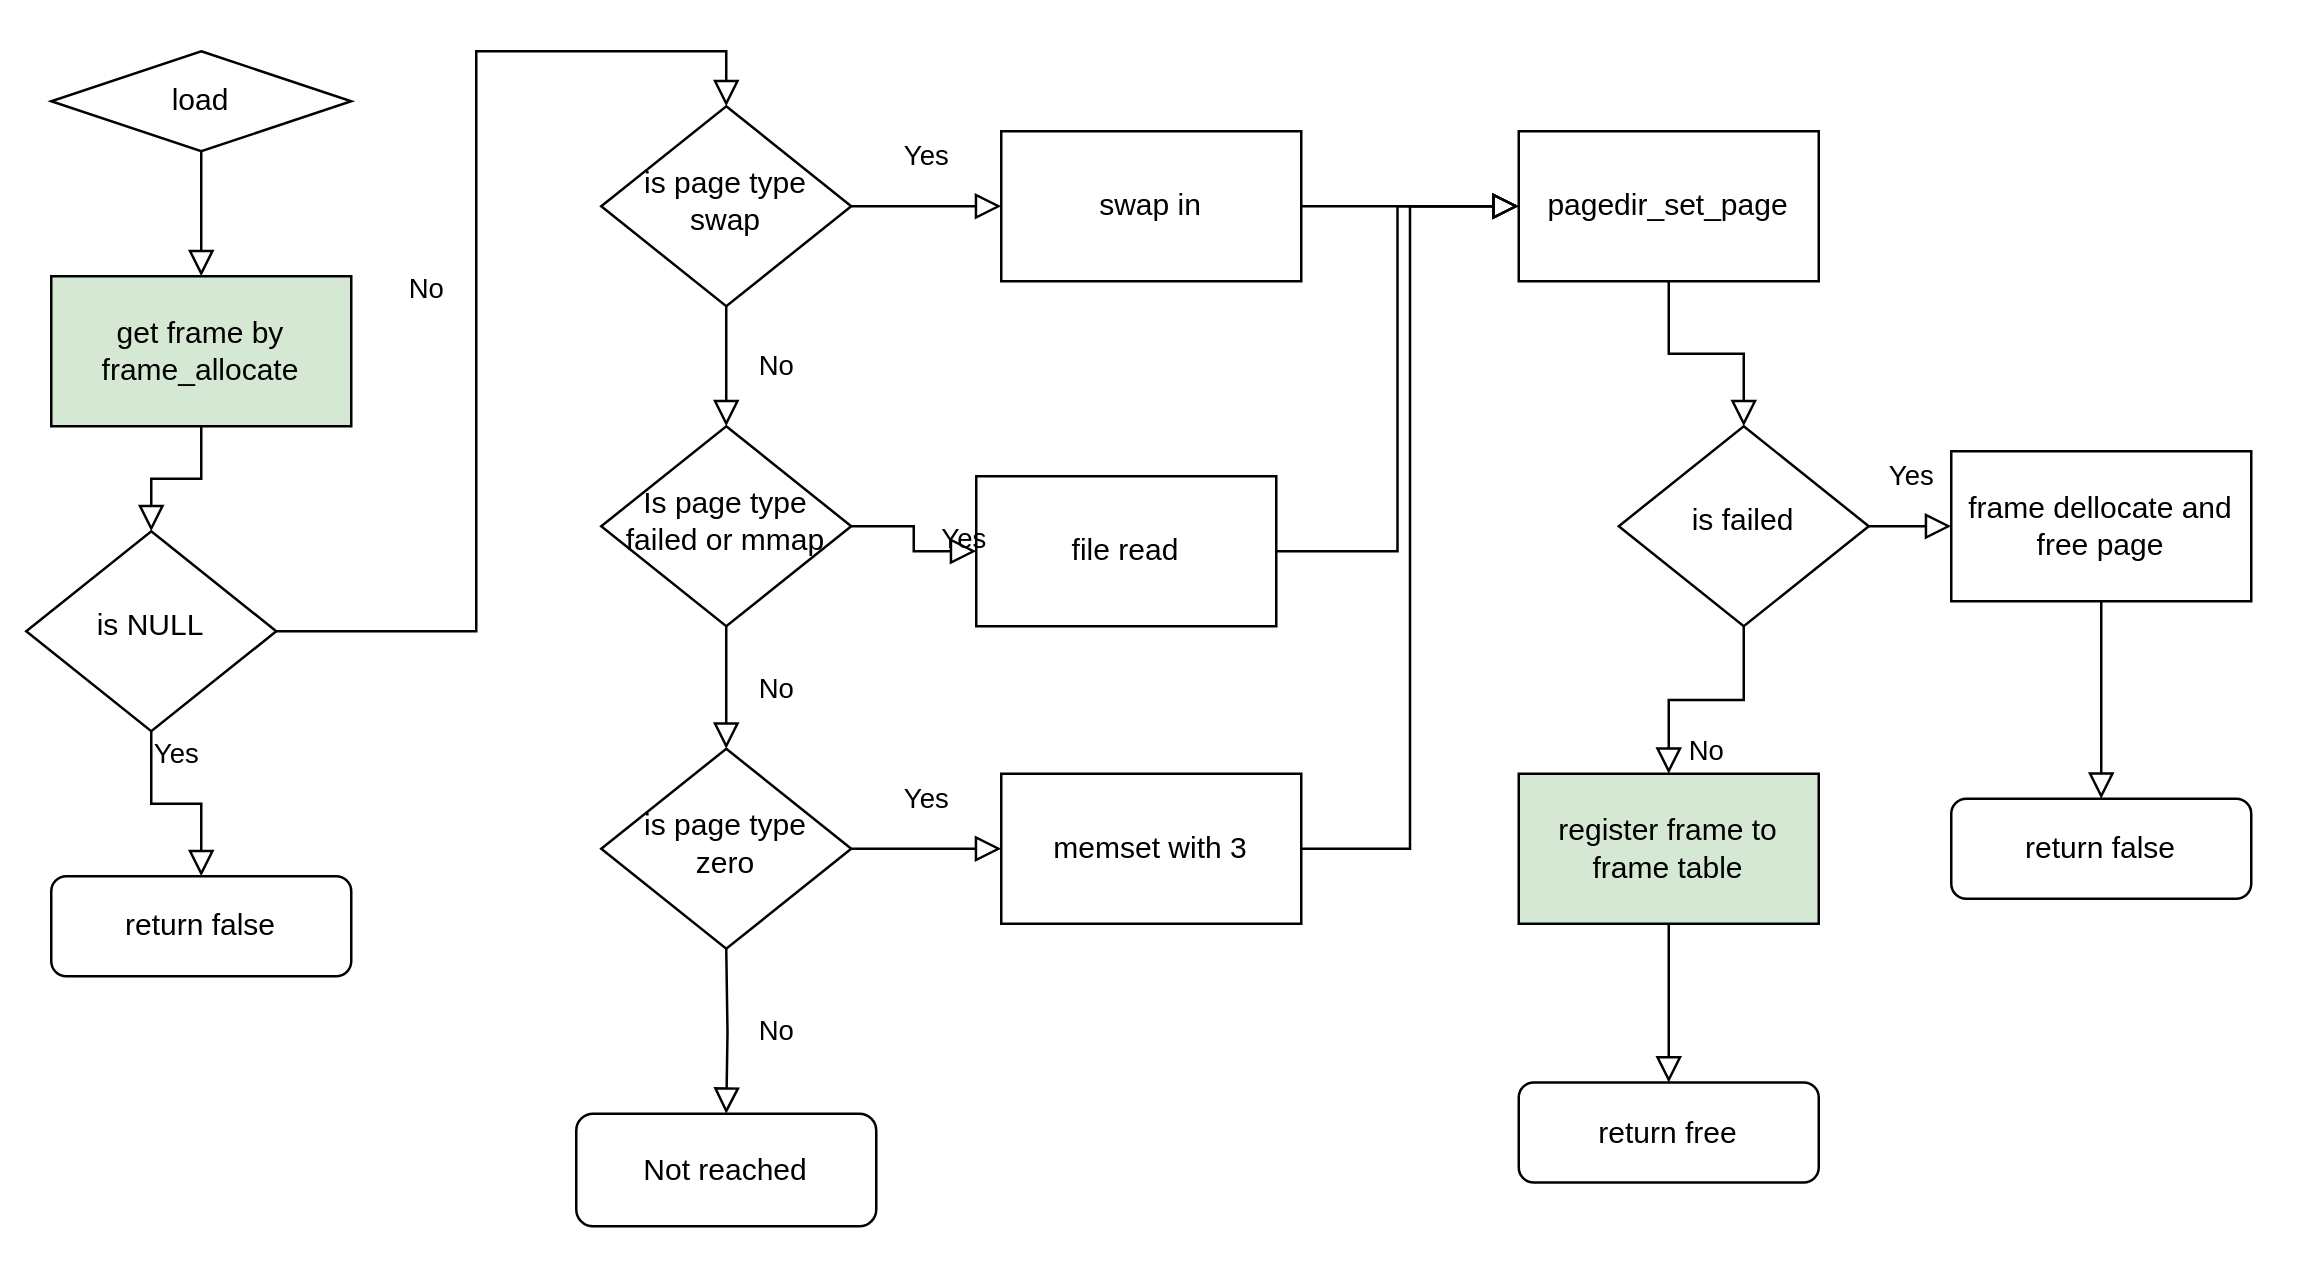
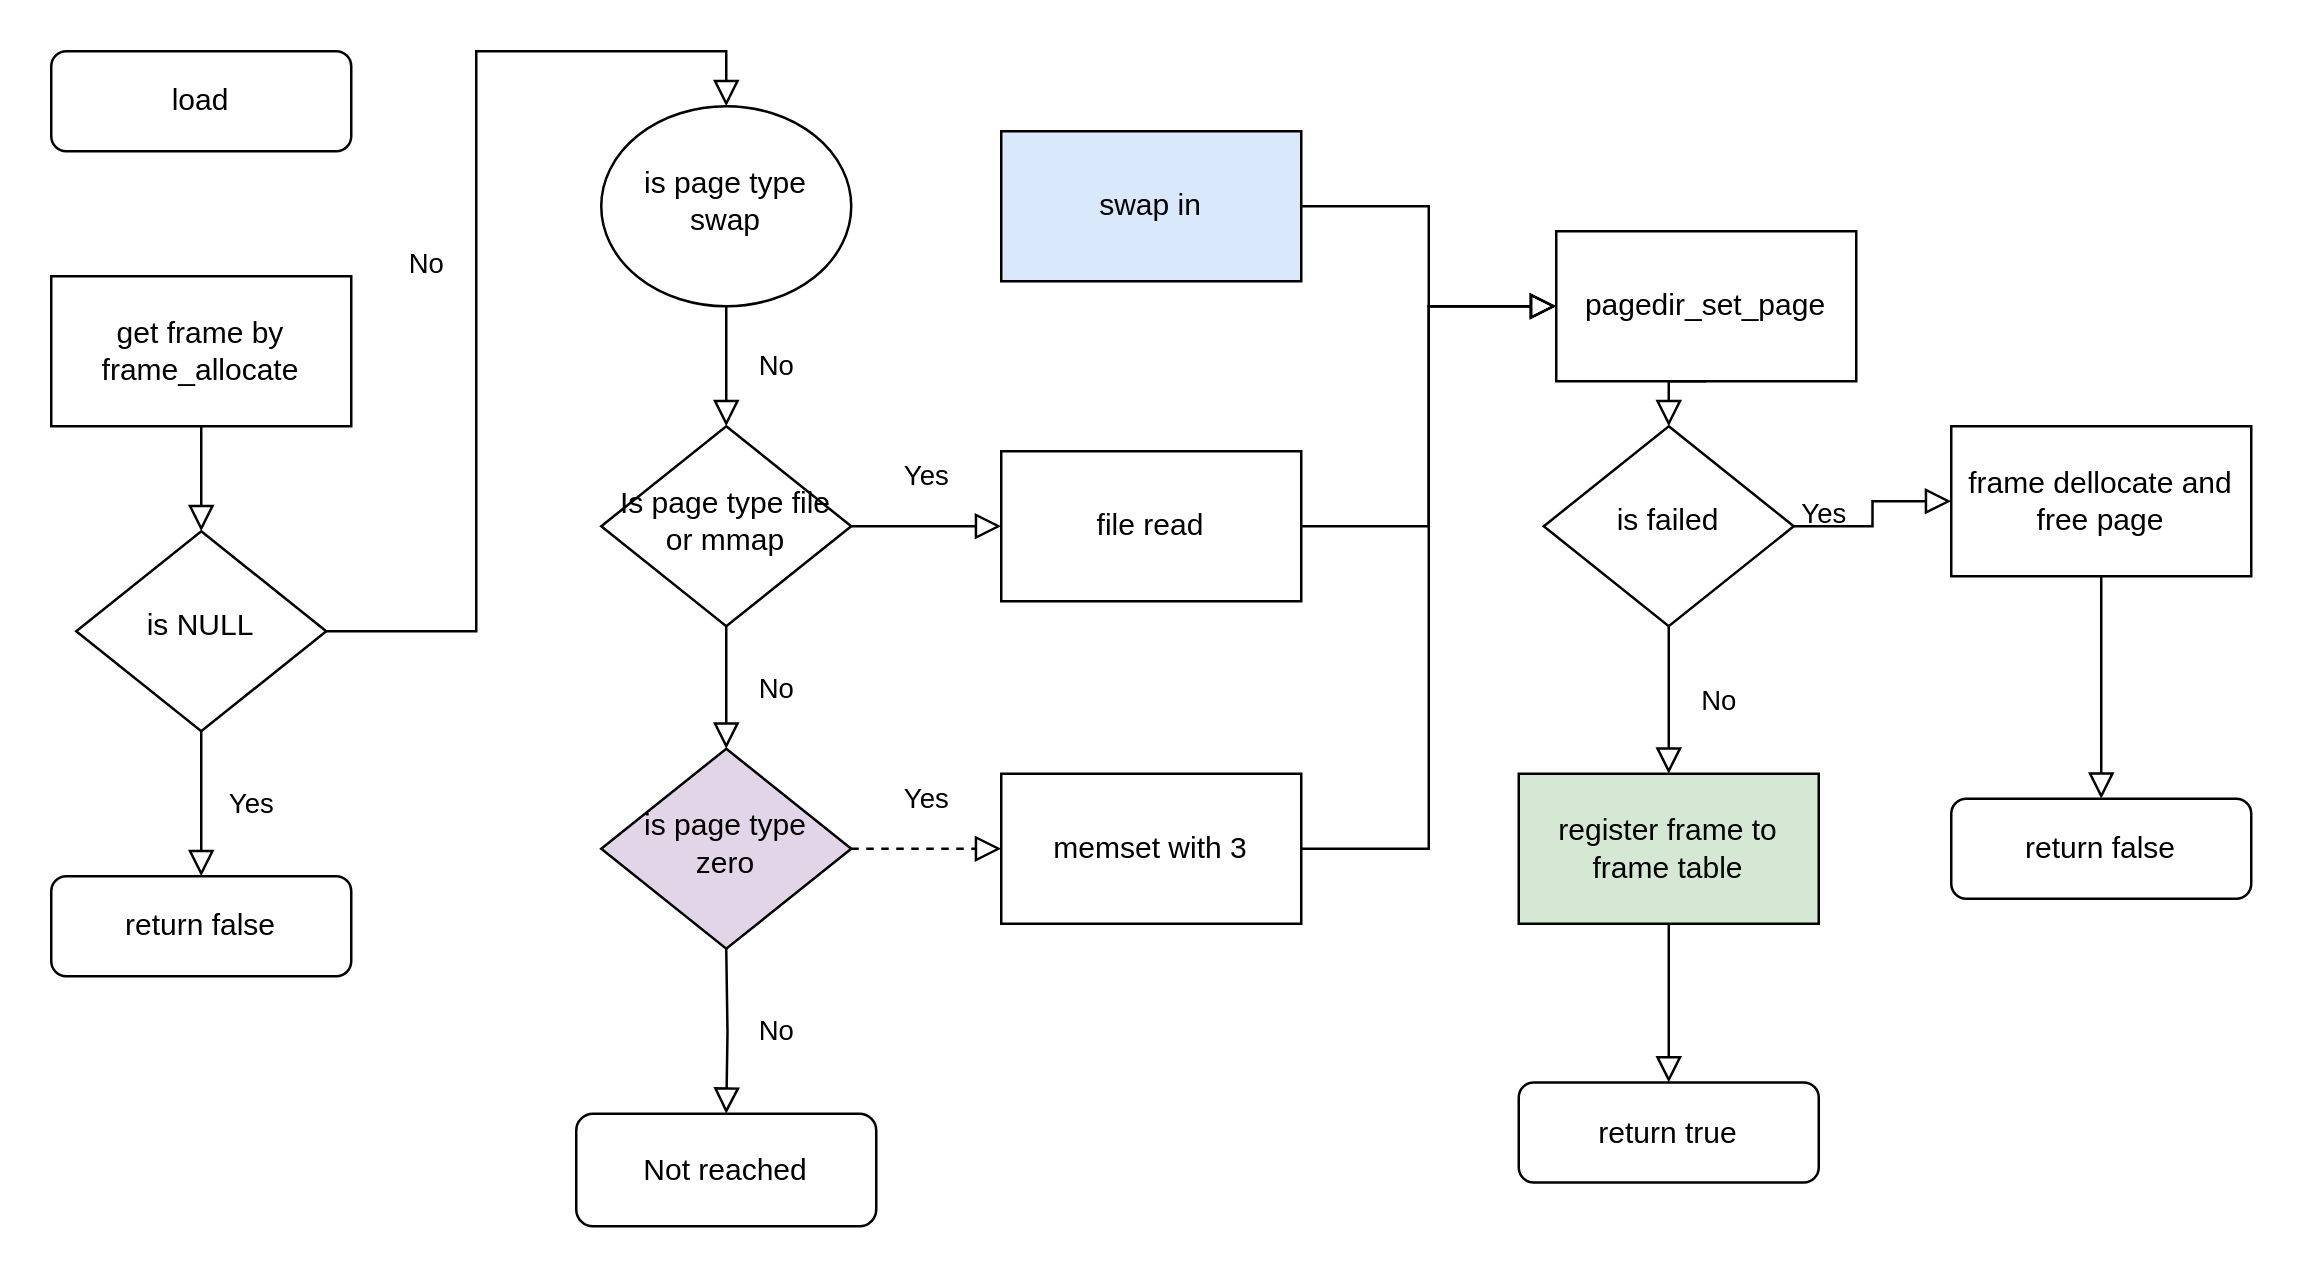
node "load": shape diamond -> rounded rectangle
edge "load" -> "get frame by frame_allocate": removed
node "is page type swap": shape diamond -> ellipse
edge "is page type swap" -> "swap in": removed, label "Yes"
node "swap in": fillcolor #ffffff -> #dae8fc
node "pagedir_set_page": moved (1669, 206) -> (1706, 306)
node "get frame by frame_allocate": fillcolor #d5e8d4 -> #ffffff
node "Is page type failed or mmap": label "Is page type failed or mmap" -> "Is page type file or mmap"
node "is failed": moved (1744, 526) -> (1669, 526)
node "frame dellocate and free page": moved (2101, 526) -> (2101, 501)
node "file read": moved (1126, 551) -> (1151, 526)
node "is NULL": moved (151, 631) -> (201, 631)
node "is page type zero": fillcolor #ffffff -> #e1d5e7
edge "is page type zero" -> "memset with 3": style solid -> dashed
node "return free": label "return free" -> "return true"
